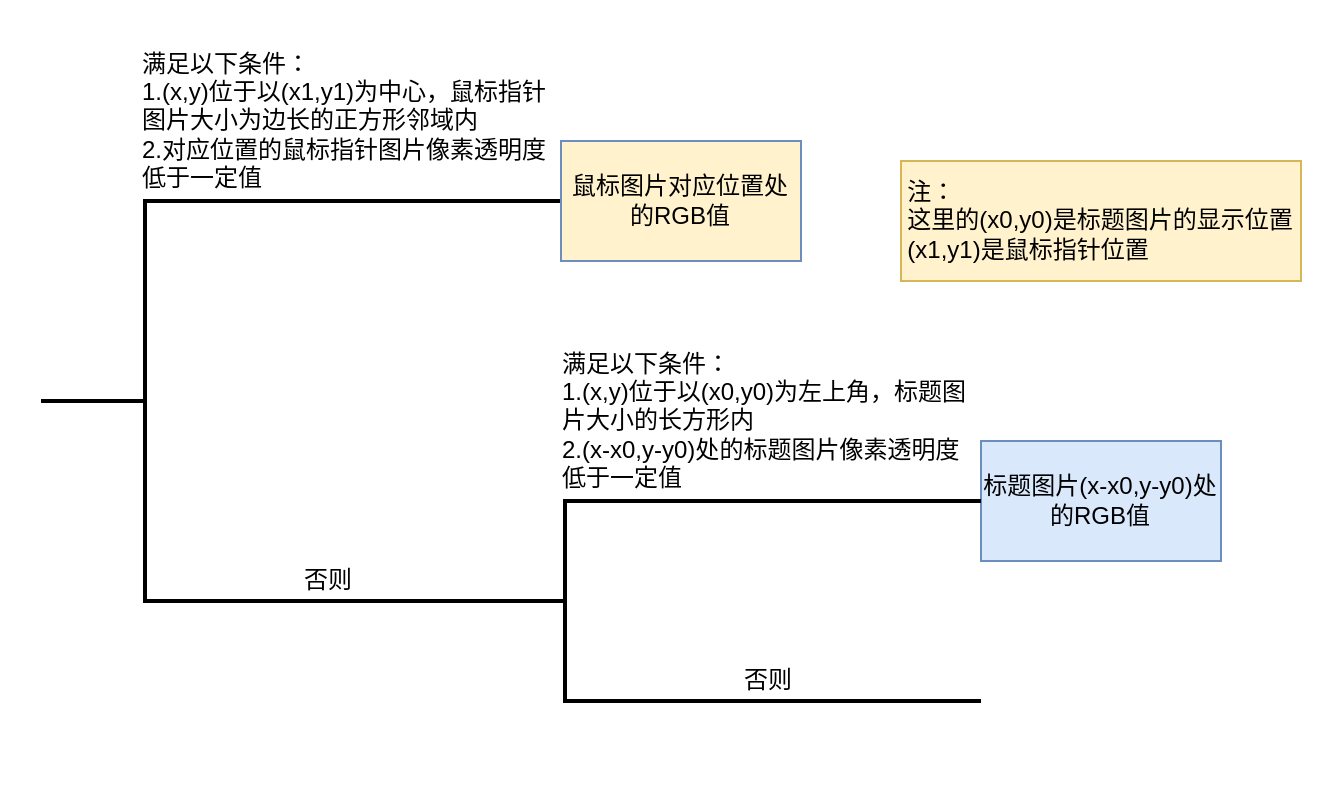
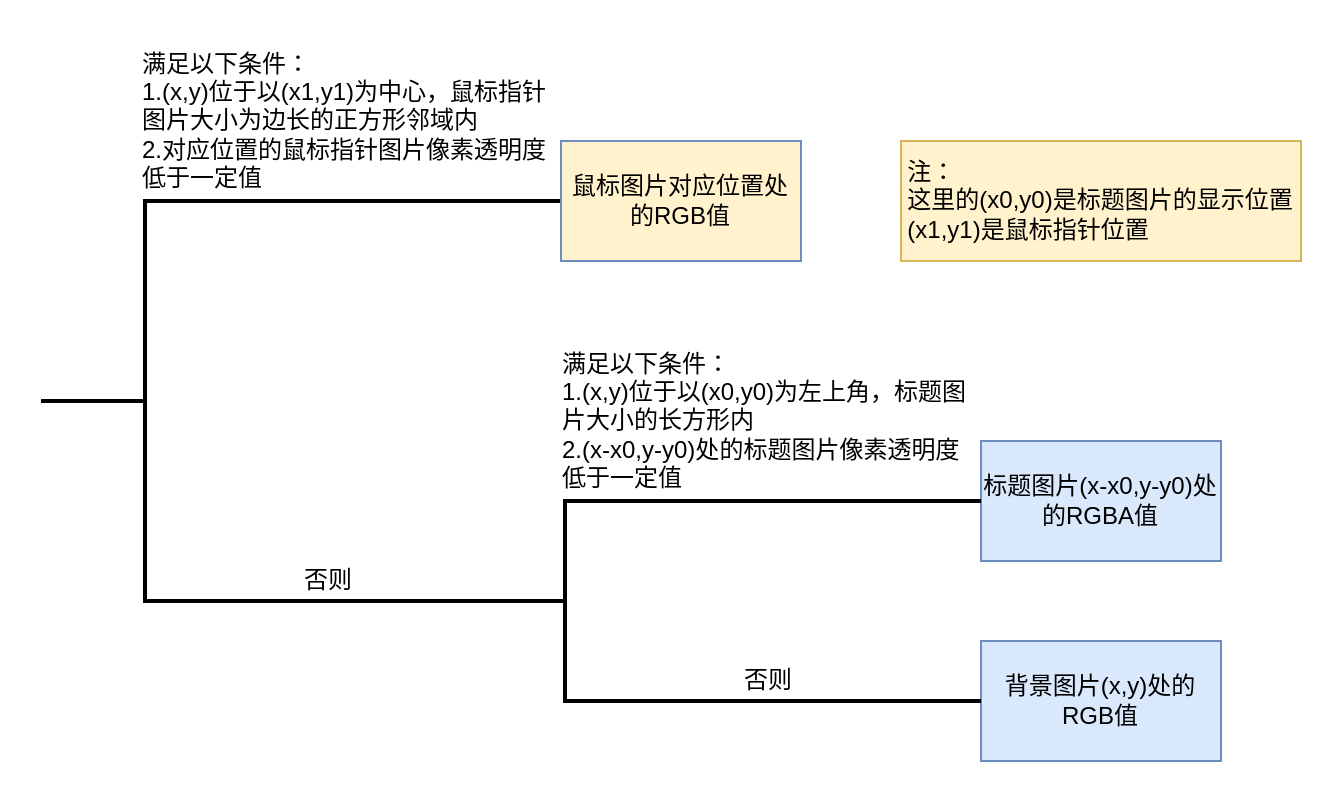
node "注： 这里的(x0,y0)是标题图片的显示位置 (x1,y1)是鼠标指针位置": moved (1101, 221) -> (1101, 201)
node "标题图片(x-x0,y-y0)处的RGB值": label "标题图片(x-x0,y-y0)处的RGB值" -> "标题图片(x-x0,y-y0)处的RGBA值"
node "背景图片(x,y)处的RGB值": added
